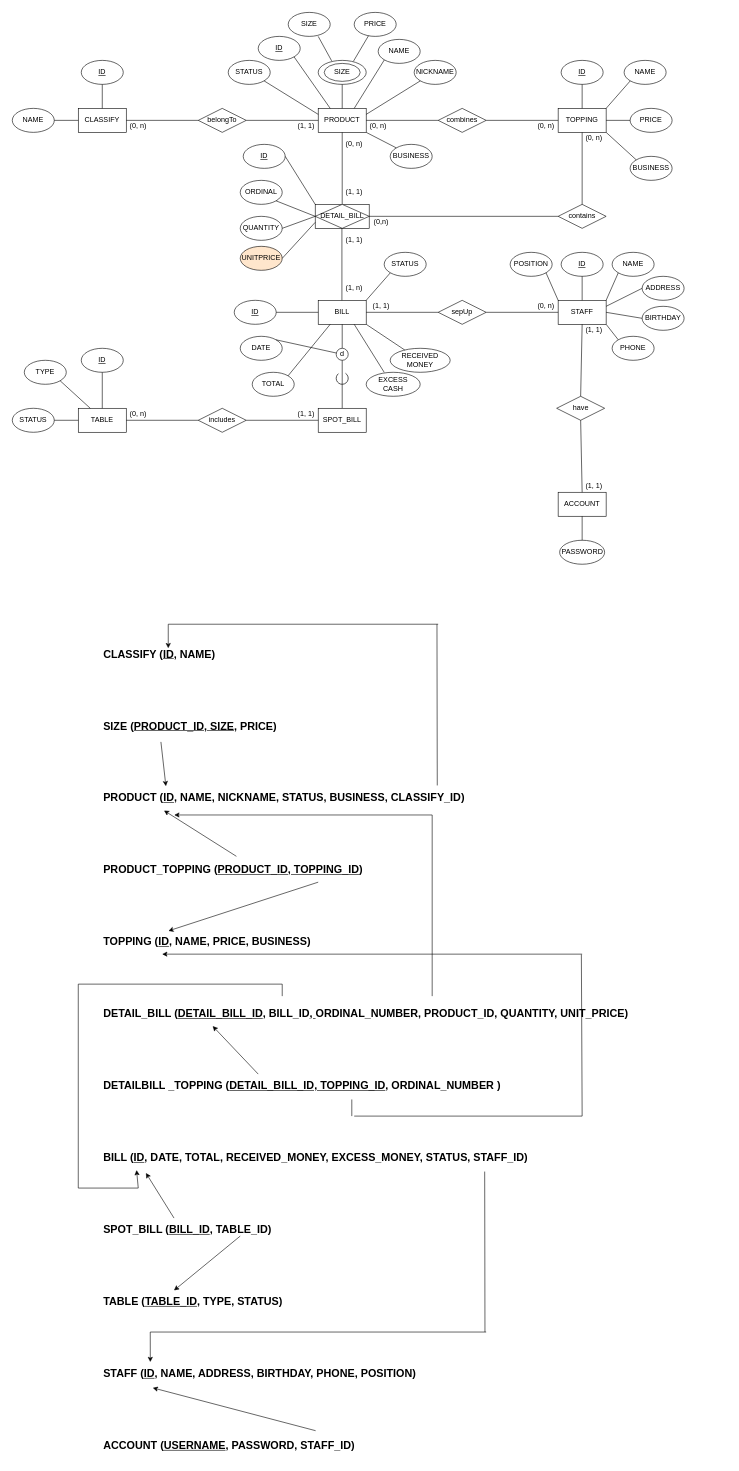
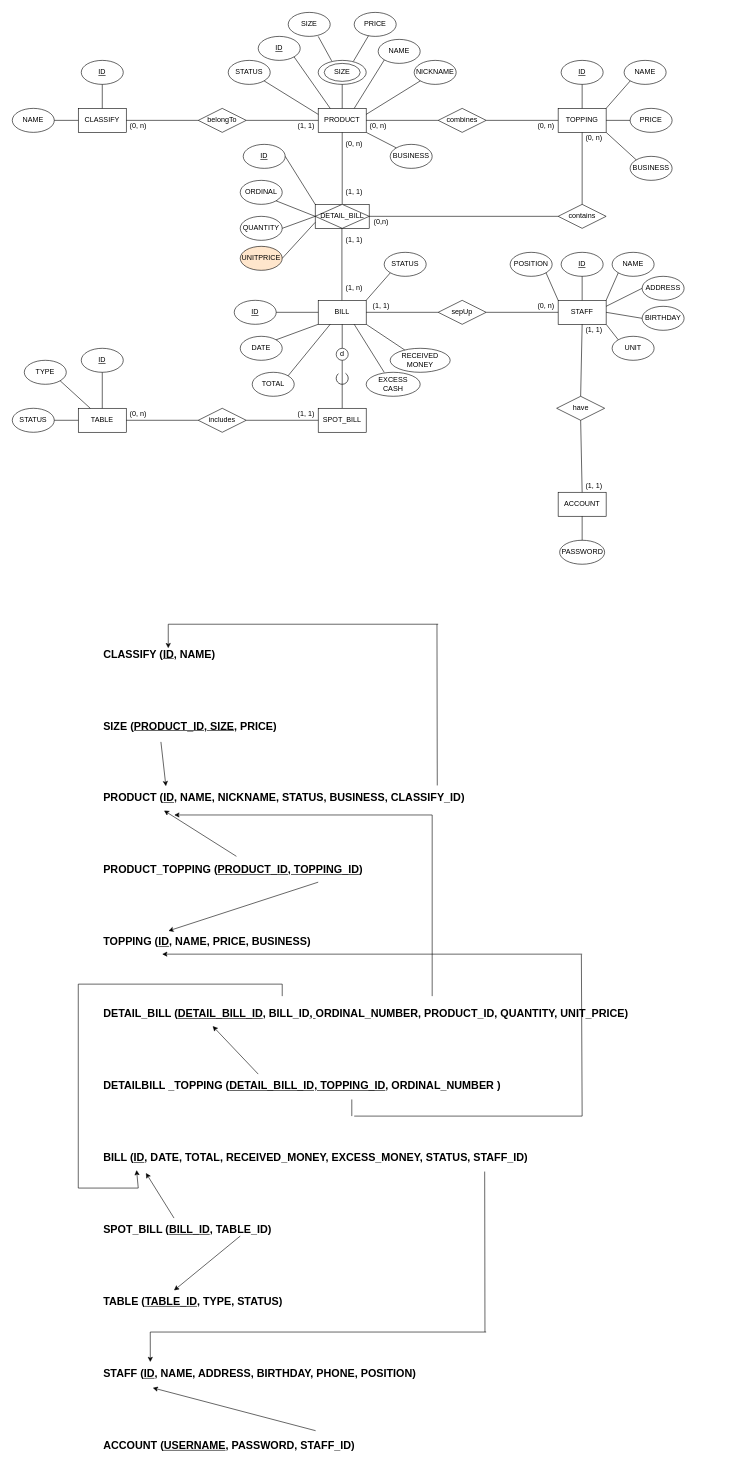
edge "DATE" -- "d": now "DATE" -- "BILL"
node "PHONE": label "PHONE" -> "UNIT"
